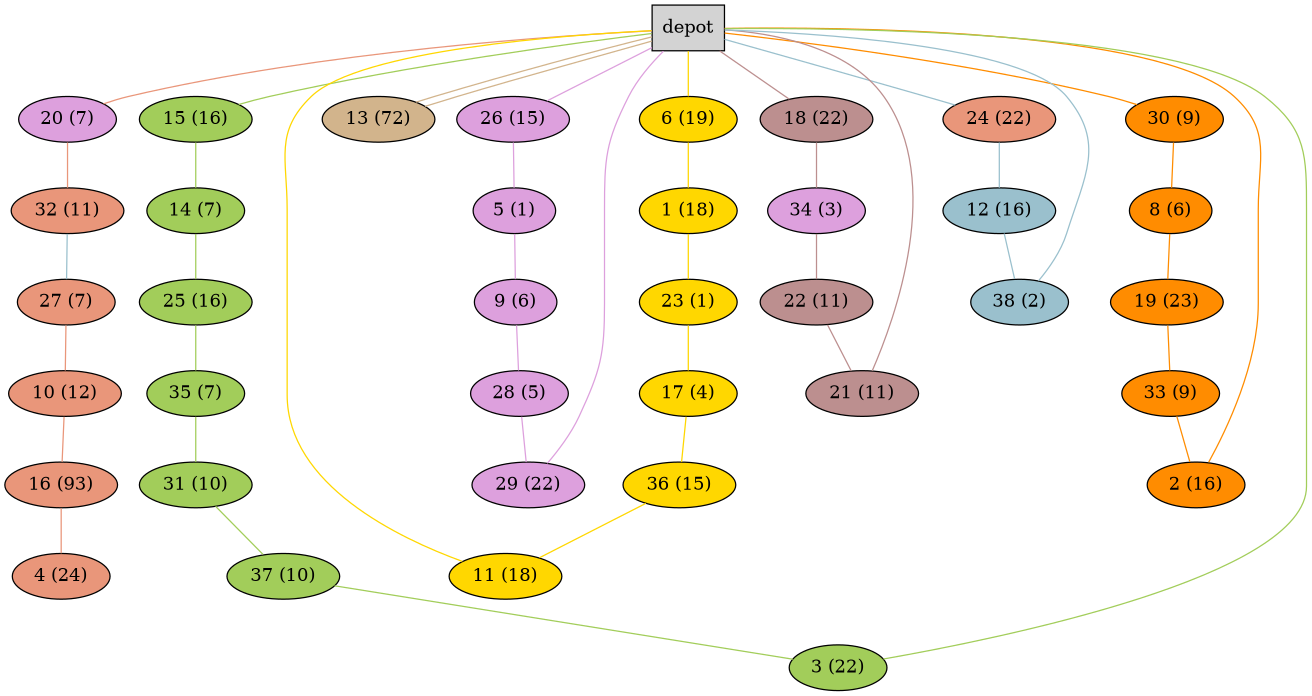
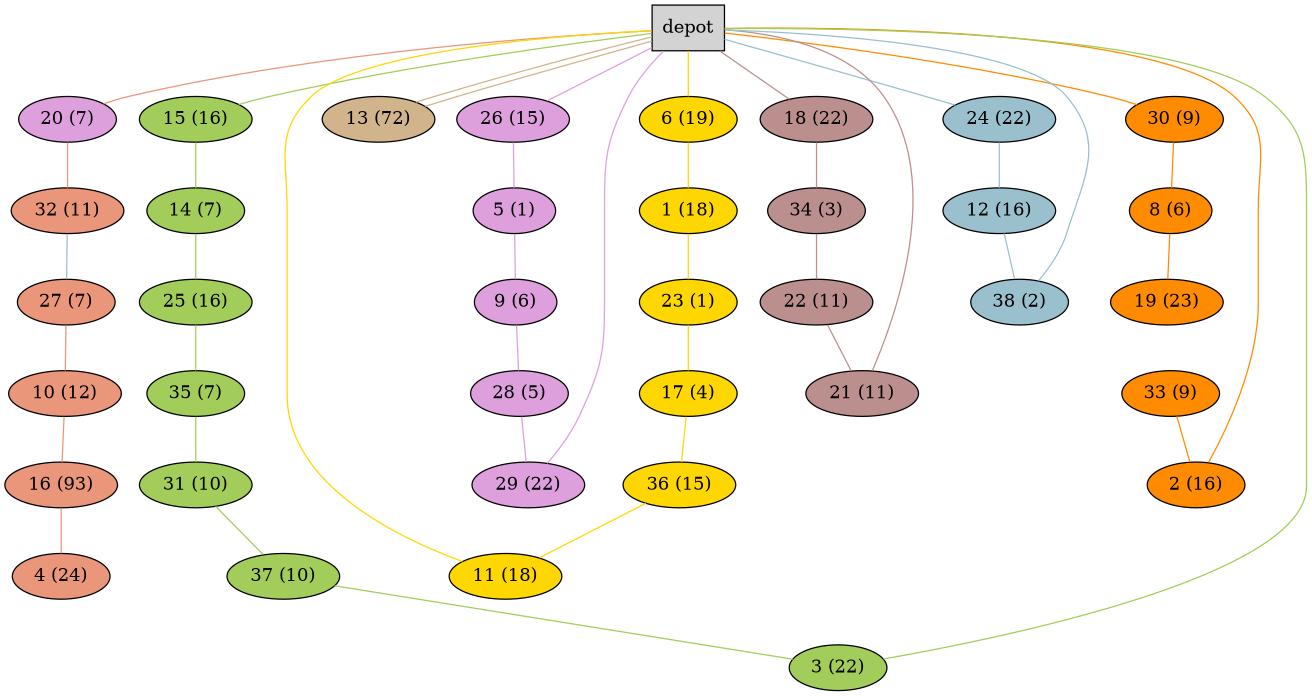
node "24 (22)": fillcolor darksalmon -> lightblue3
node "34 (3)": fillcolor plum -> rosybrown
edge "19 (23)" -- "33 (9)": removed
